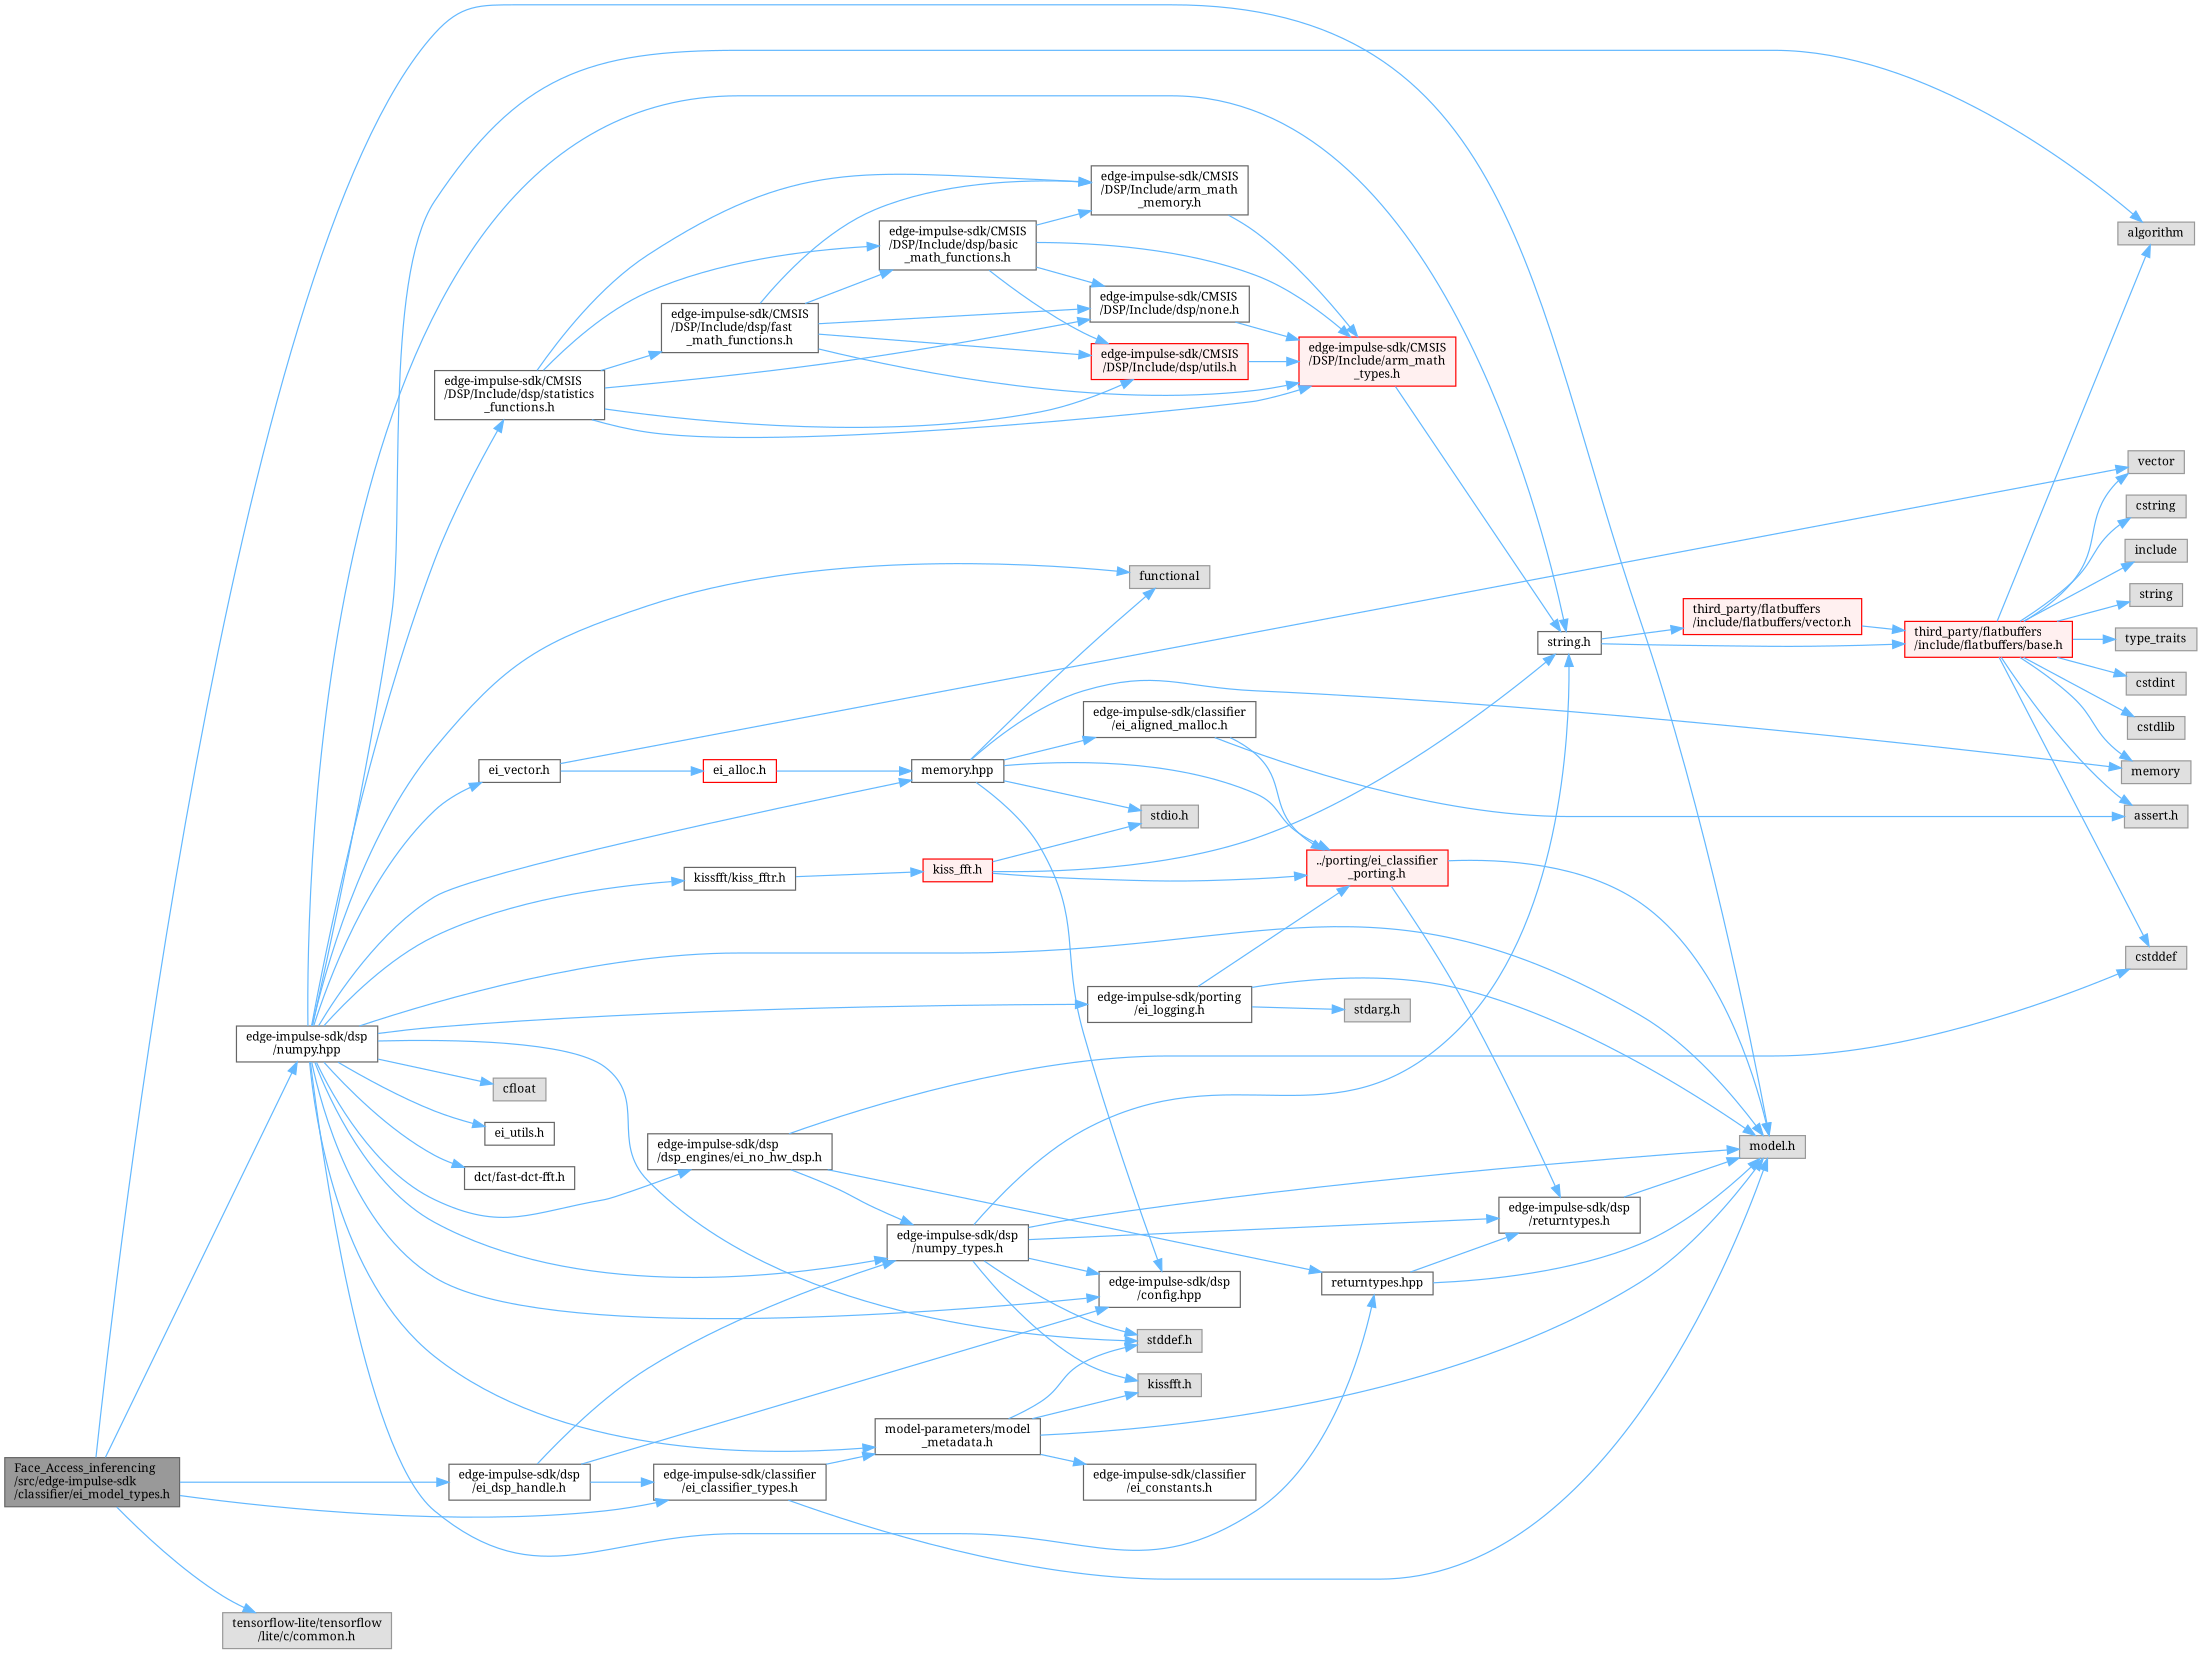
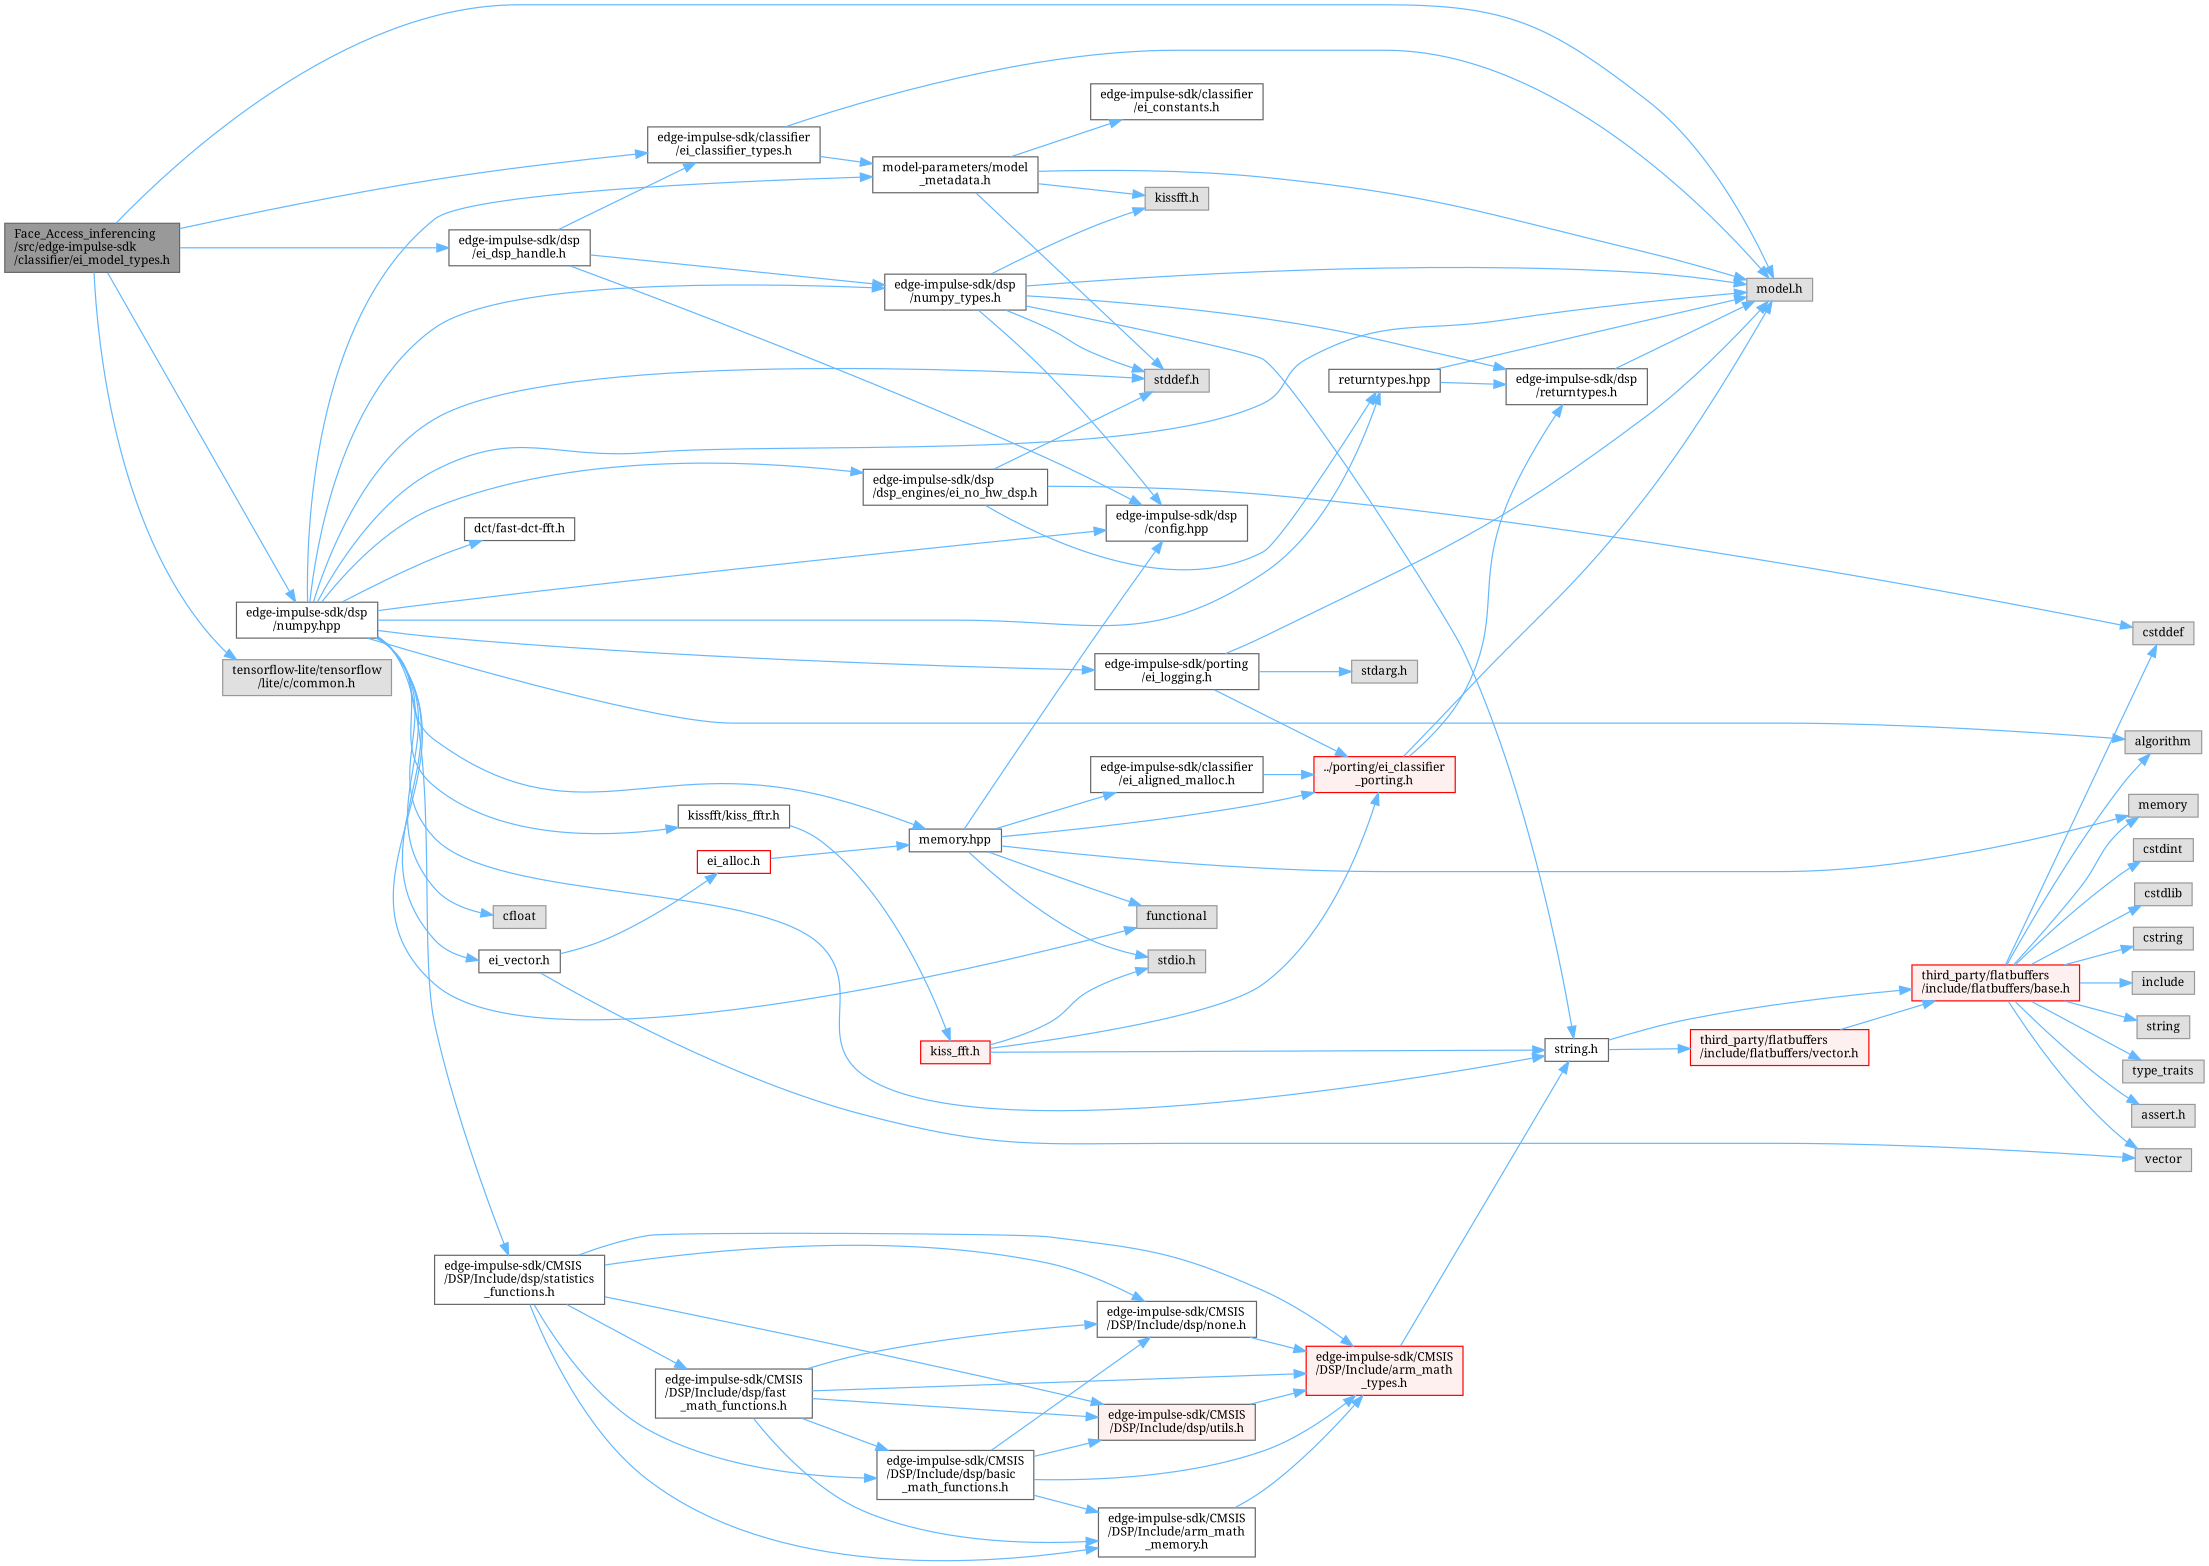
node "edge-impulse-sdk/CMSIS /DSP/Include/dsp/utils.h": color red -> grey40
edge "edge-impulse-sdk/classifier /ei_aligned_malloc.h" -> "assert.h": removed
node "ei_utils.h": removed
edge "edge-impulse-sdk/dsp /dsp_engines/ei_no_hw_dsp.h" -> "edge-impulse-sdk/dsp /numpy_types.h": now "edge-impulse-sdk/dsp /dsp_engines/ei_no_hw_dsp.h" -> "stddef.h"
